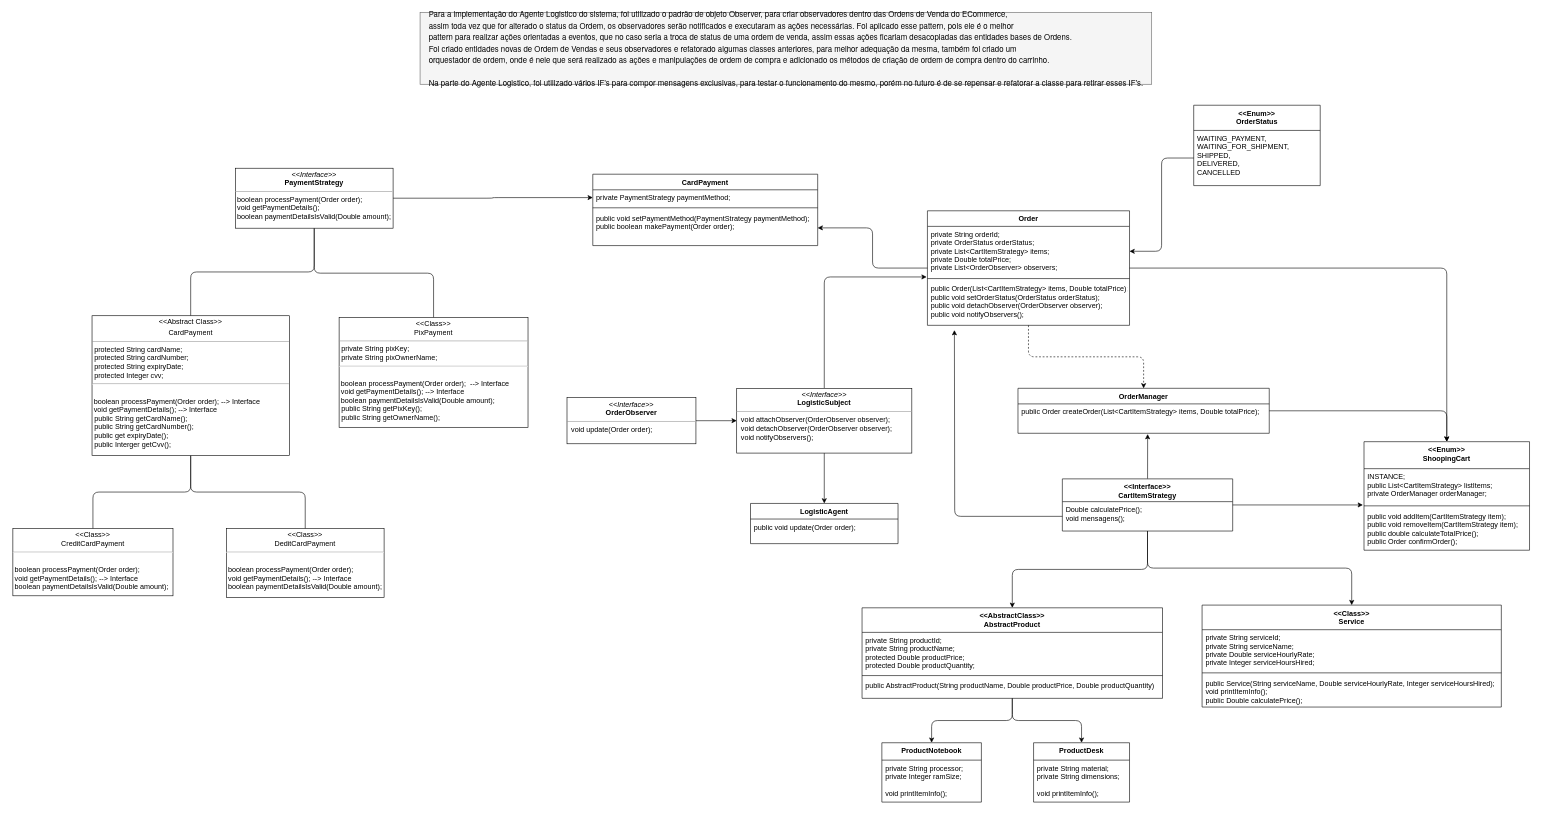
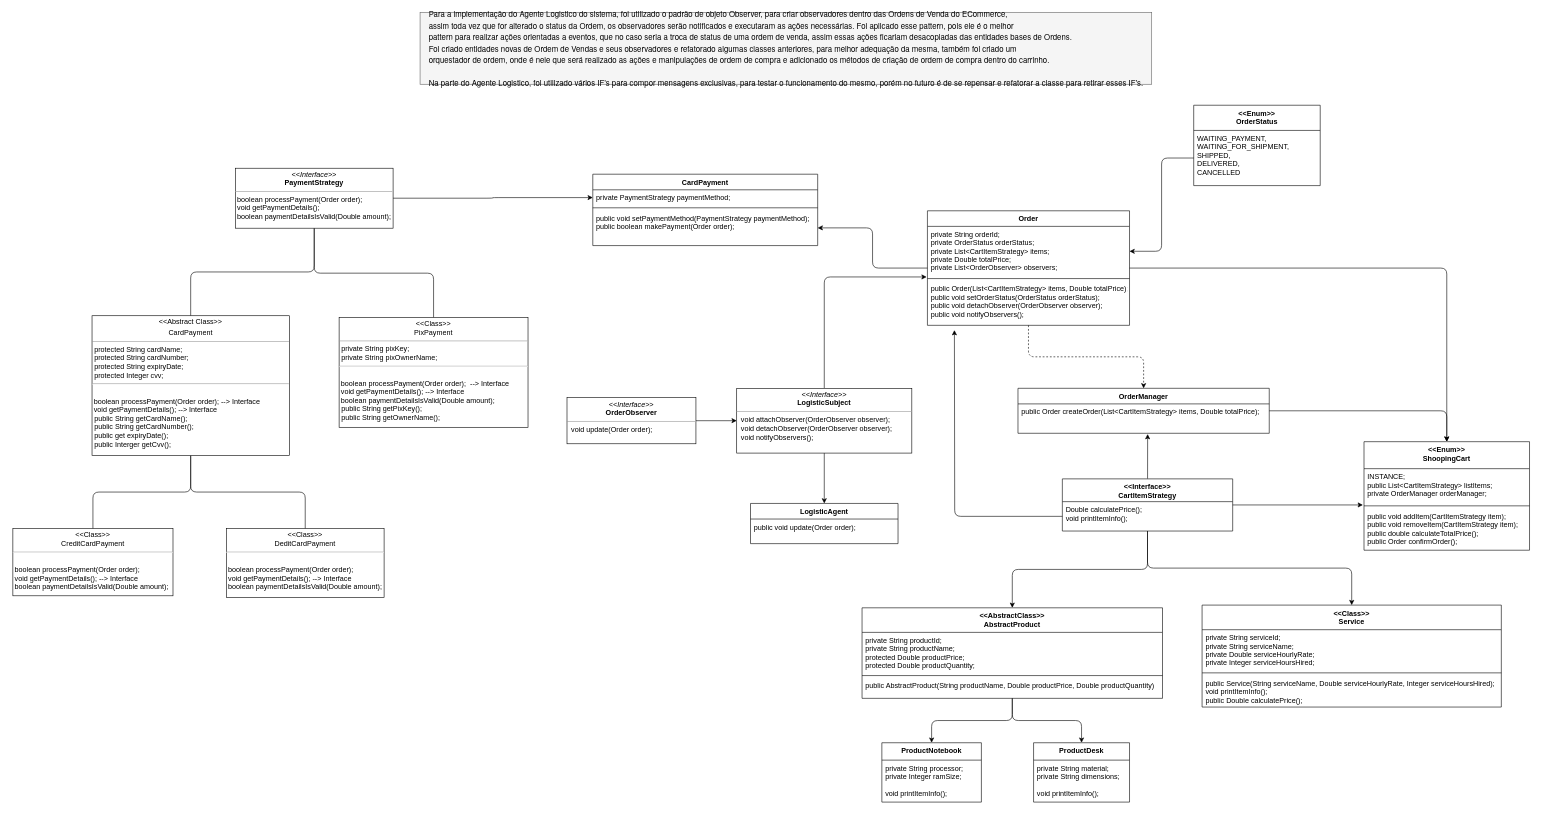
node "Double calculatePrice(); void mensagens();": label "Double calculatePrice(); void mensagens();" -> "Double calculatePrice(); void printItemInfo();"
